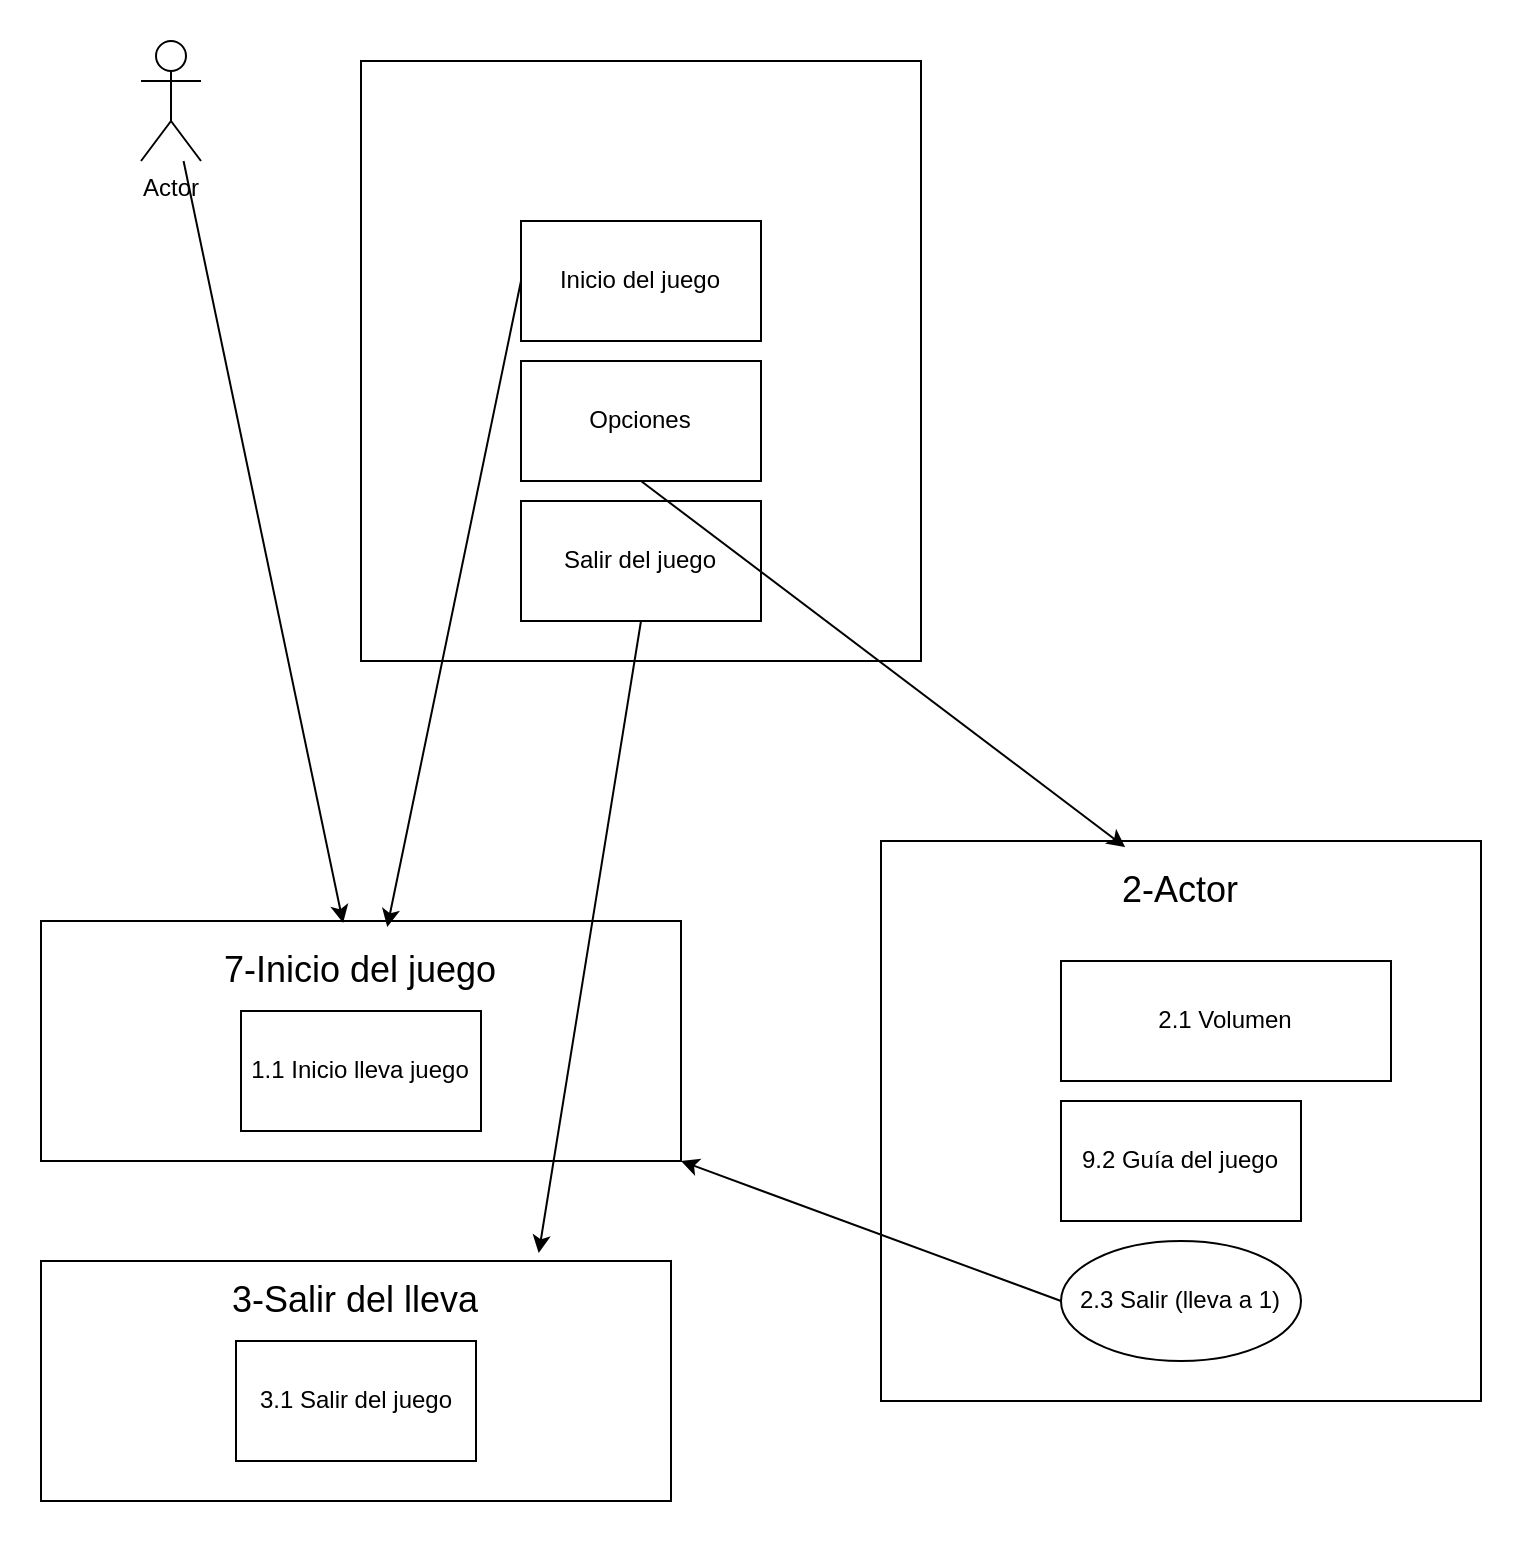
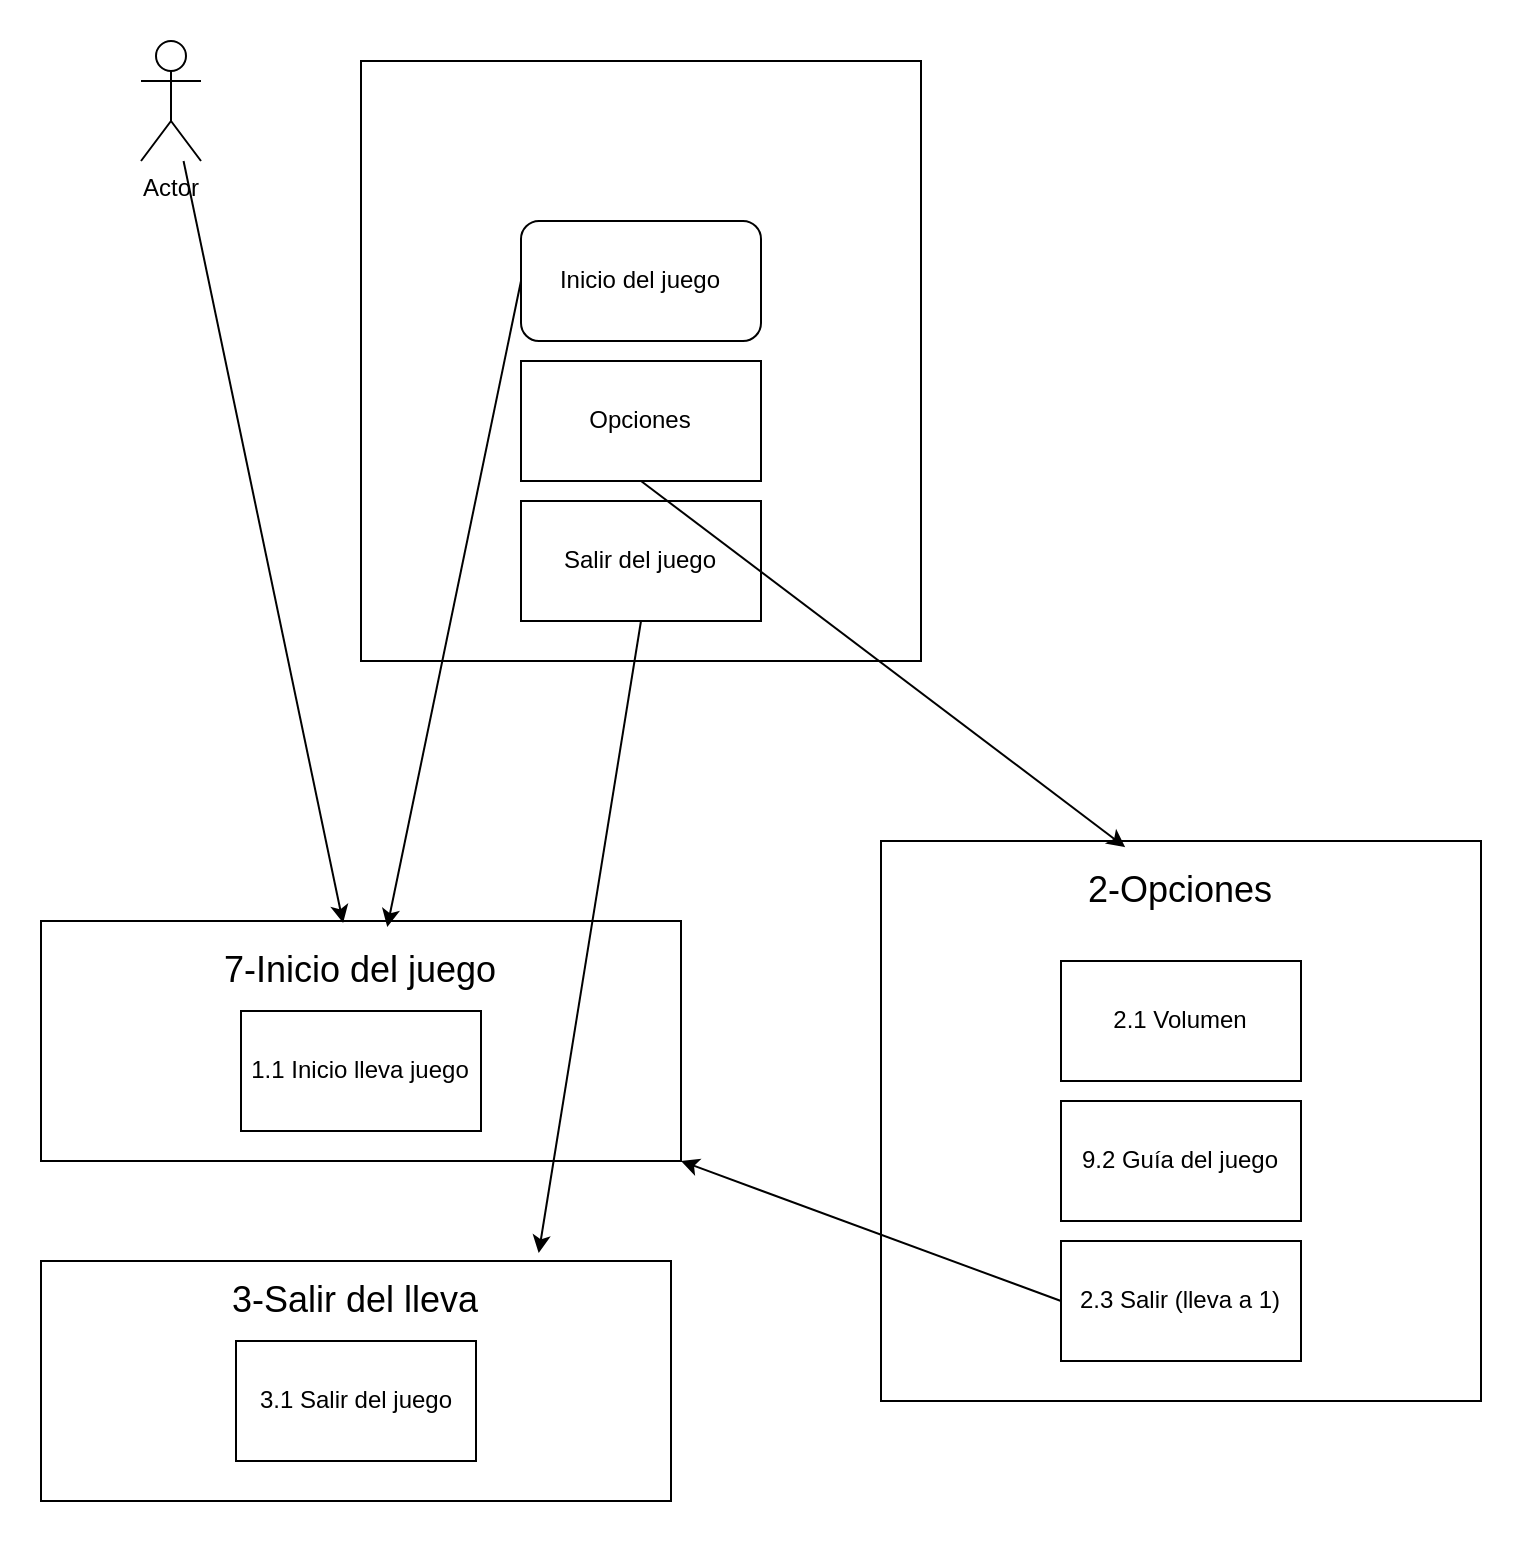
node "Inicio del juego": shape rectangle -> rounded rectangle
node "2-Actor": label "2-Actor" -> "2-Opciones"
node "2.1 Volumen": size 330x120 -> 240x120
node "2.3 Salir (lleva a 1)": shape ellipse -> rectangle
